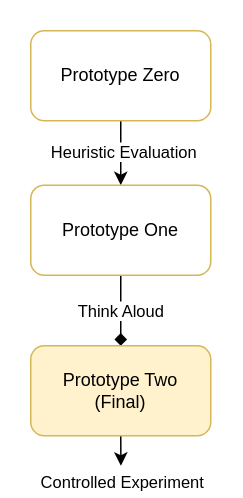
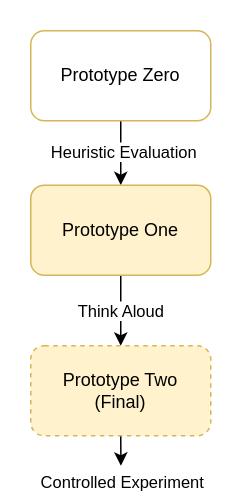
node "Prototype One": fillcolor #ffffff -> #fff2cc
edge "Prototype One" -> "Prototype Two (Final)": arrowhead diamond -> classic
node "Prototype Two (Final)": style solid -> dashed
